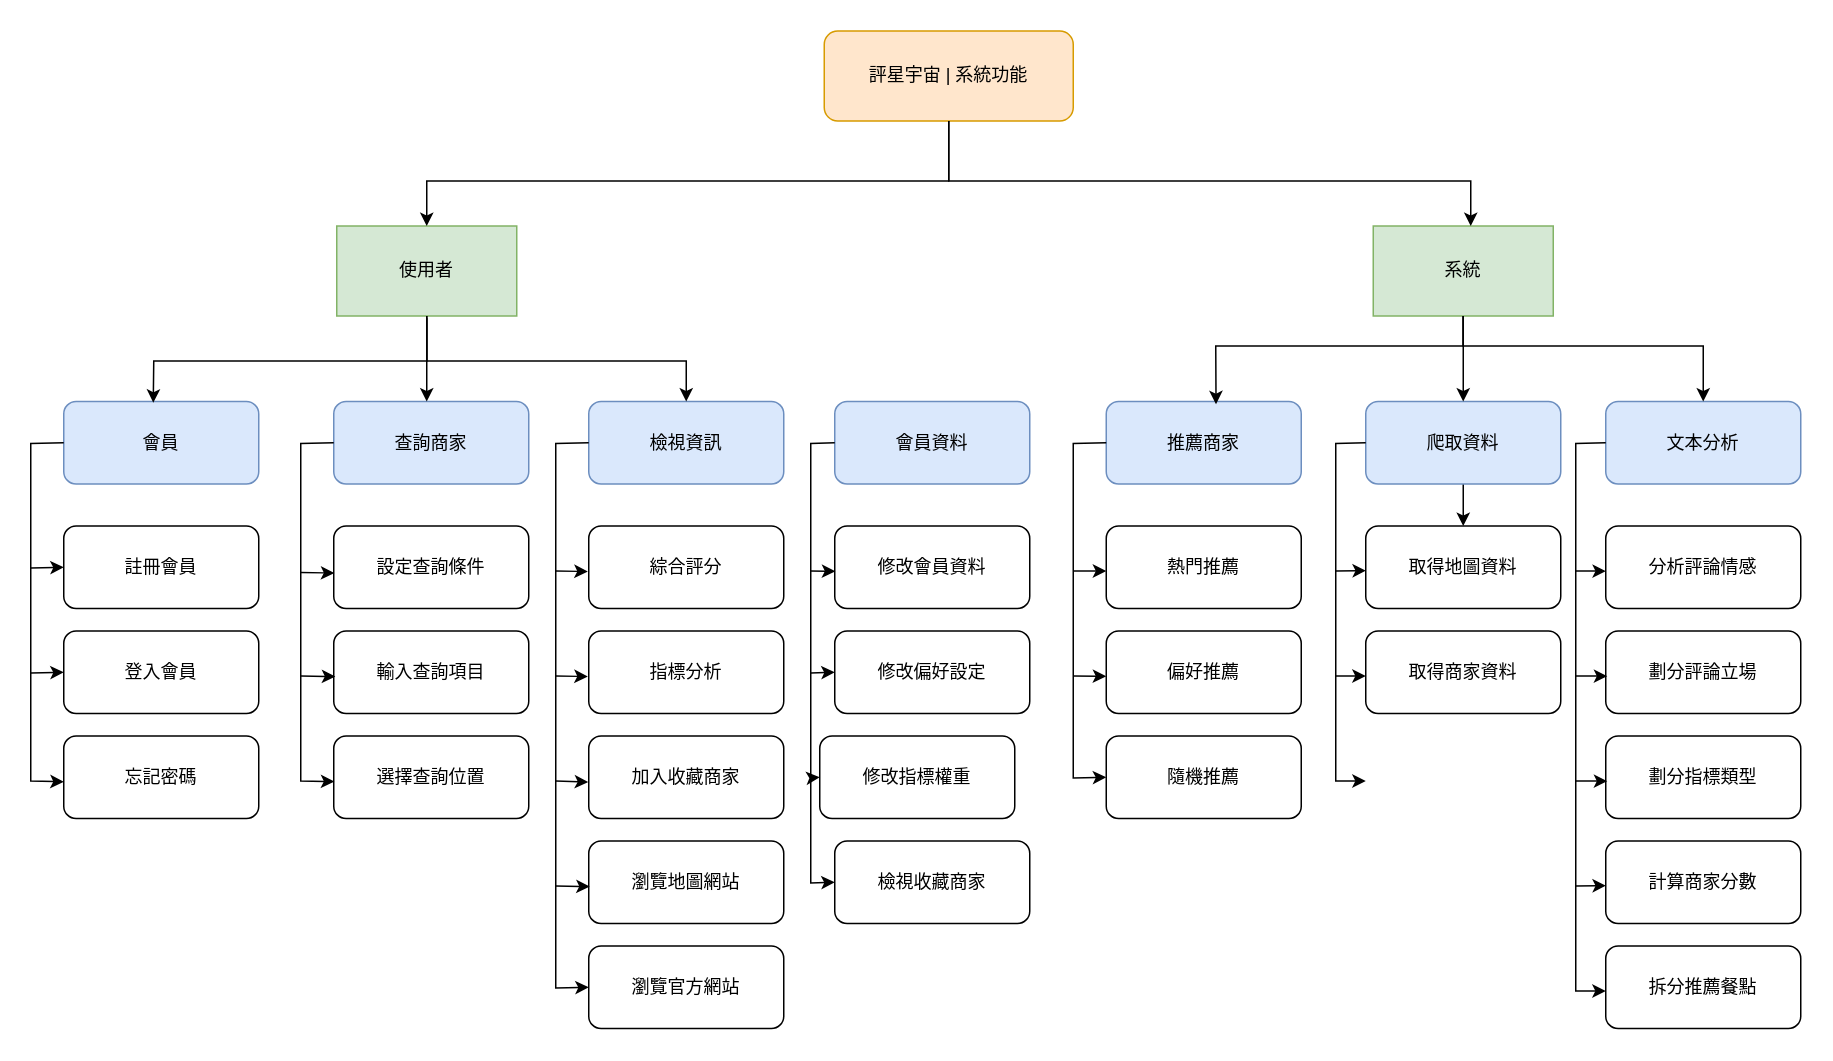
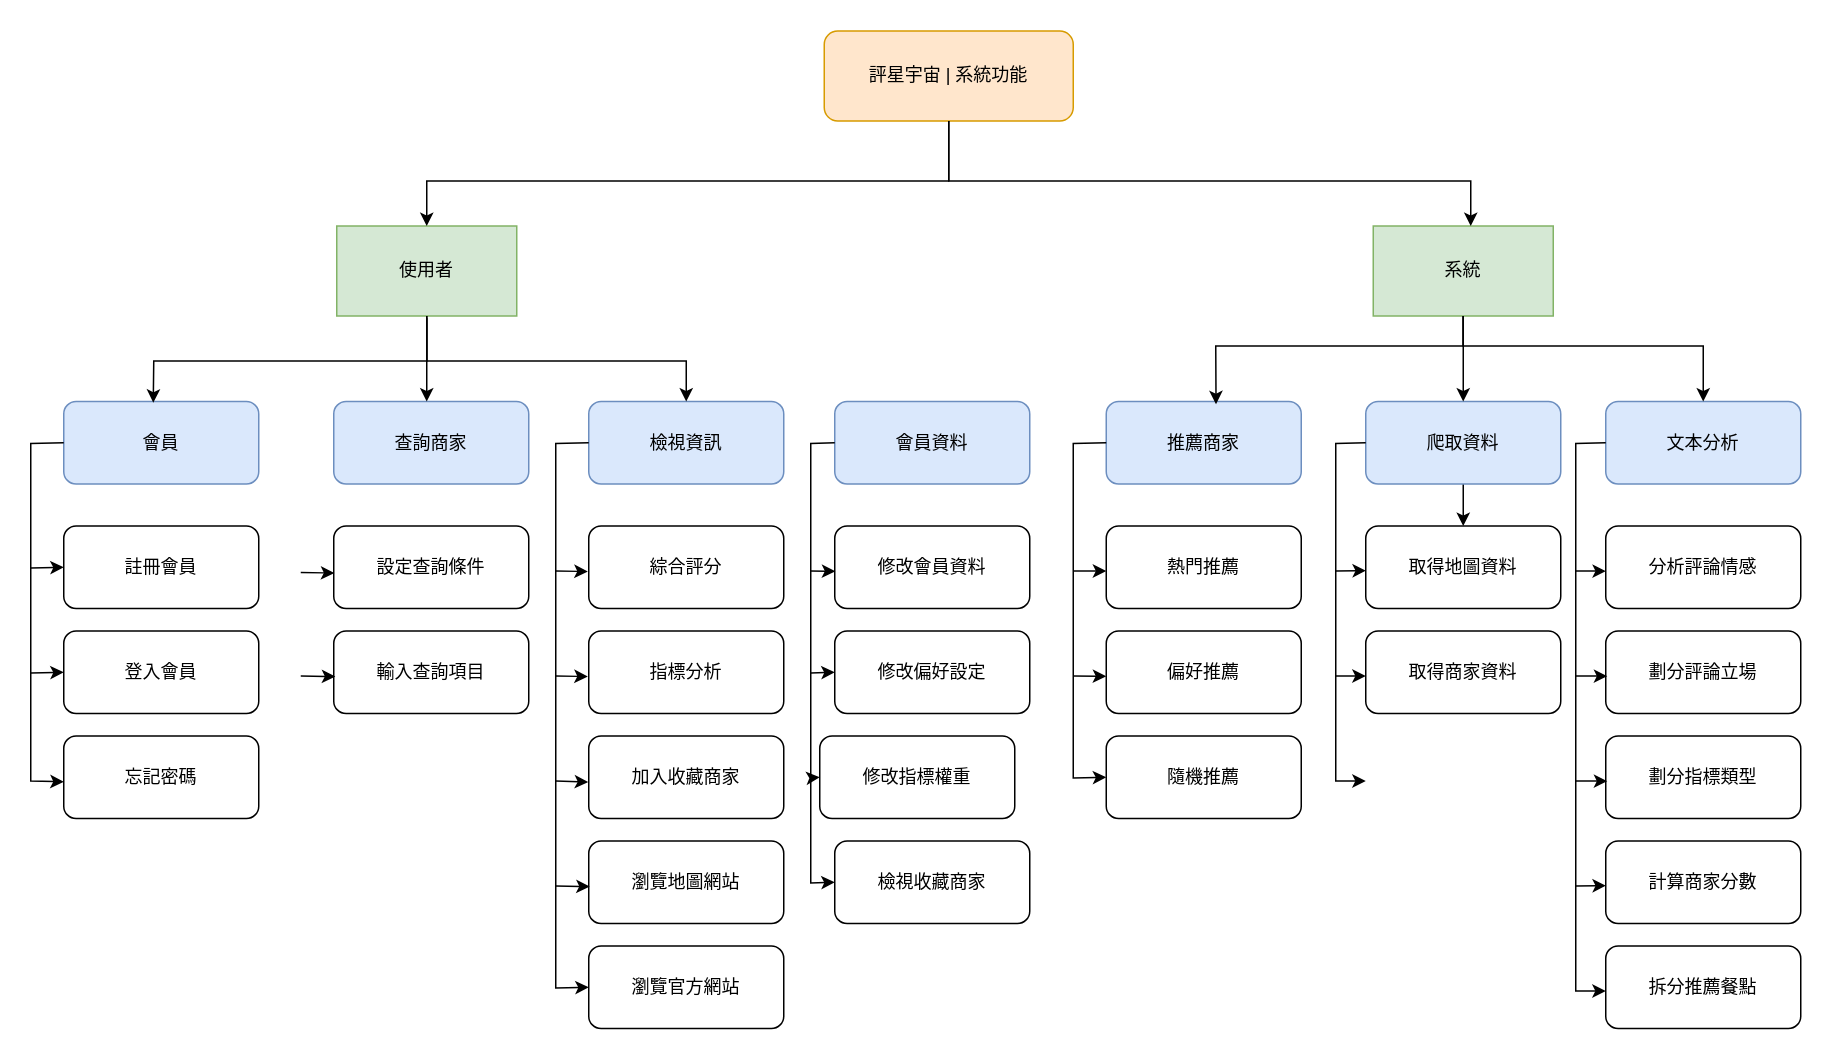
edge "查詢商家" -> "選擇查詢位置": removed
node "選擇查詢位置": removed
